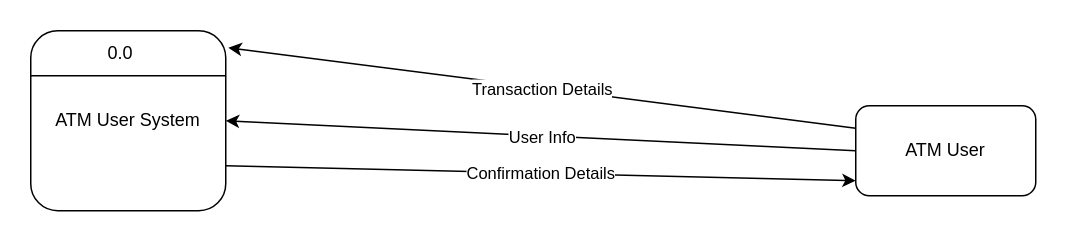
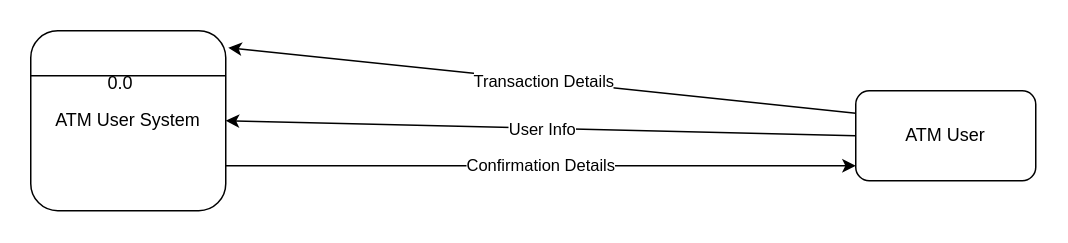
node "0.0": moved (121, 53) -> (121, 83)
node "ATM User": moved (946, 151) -> (946, 136)
